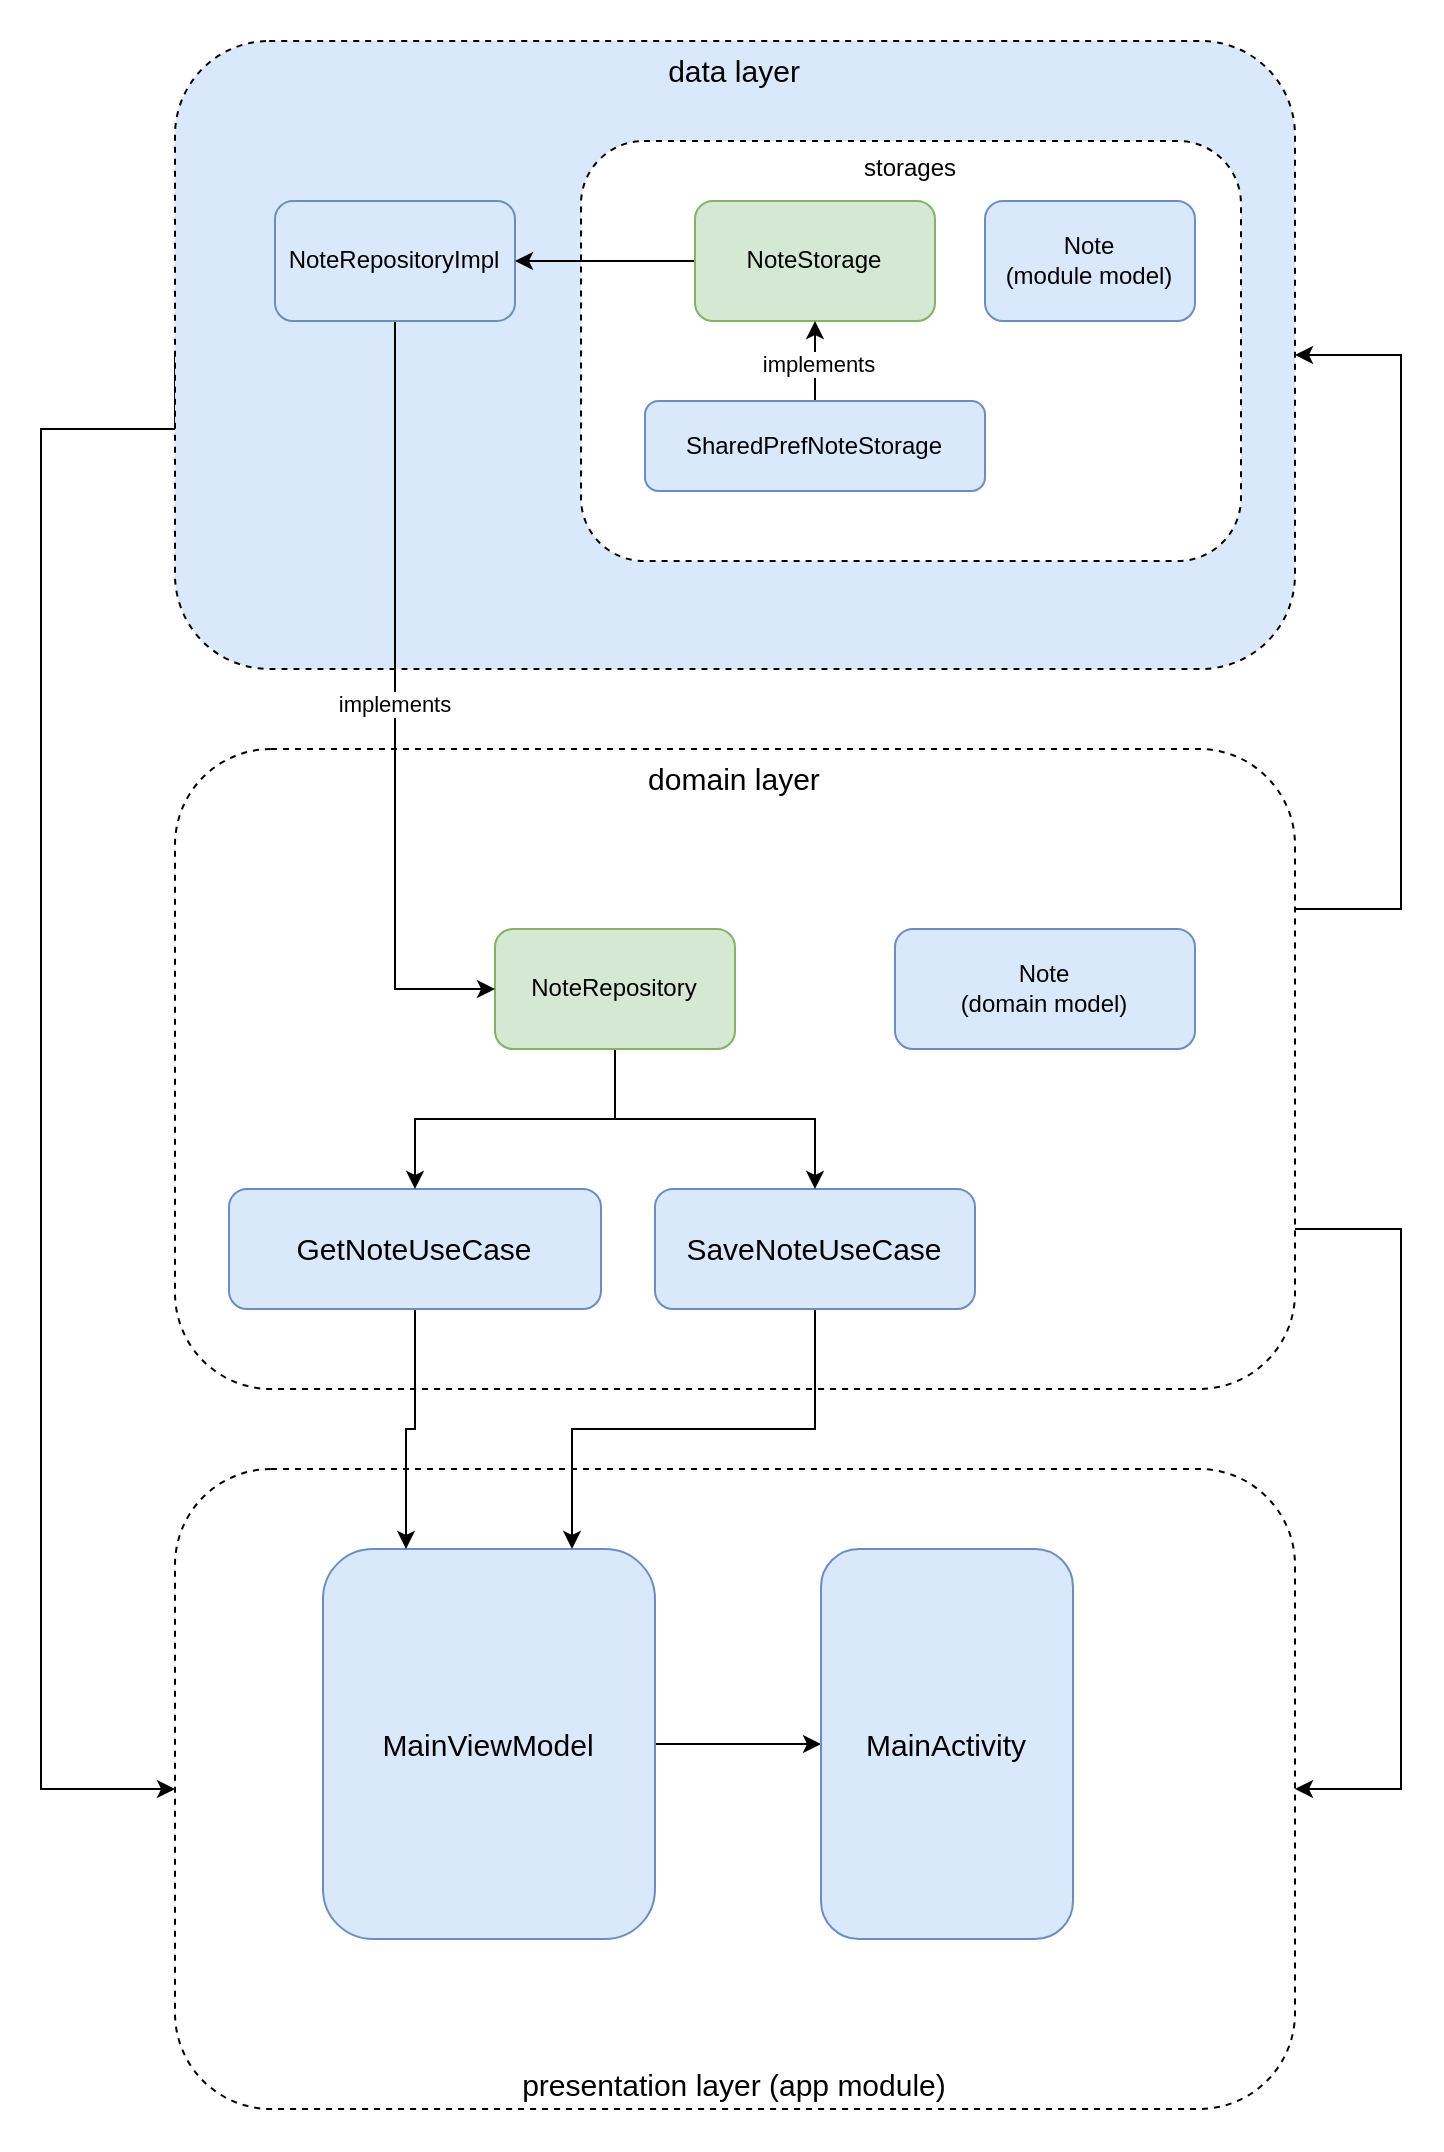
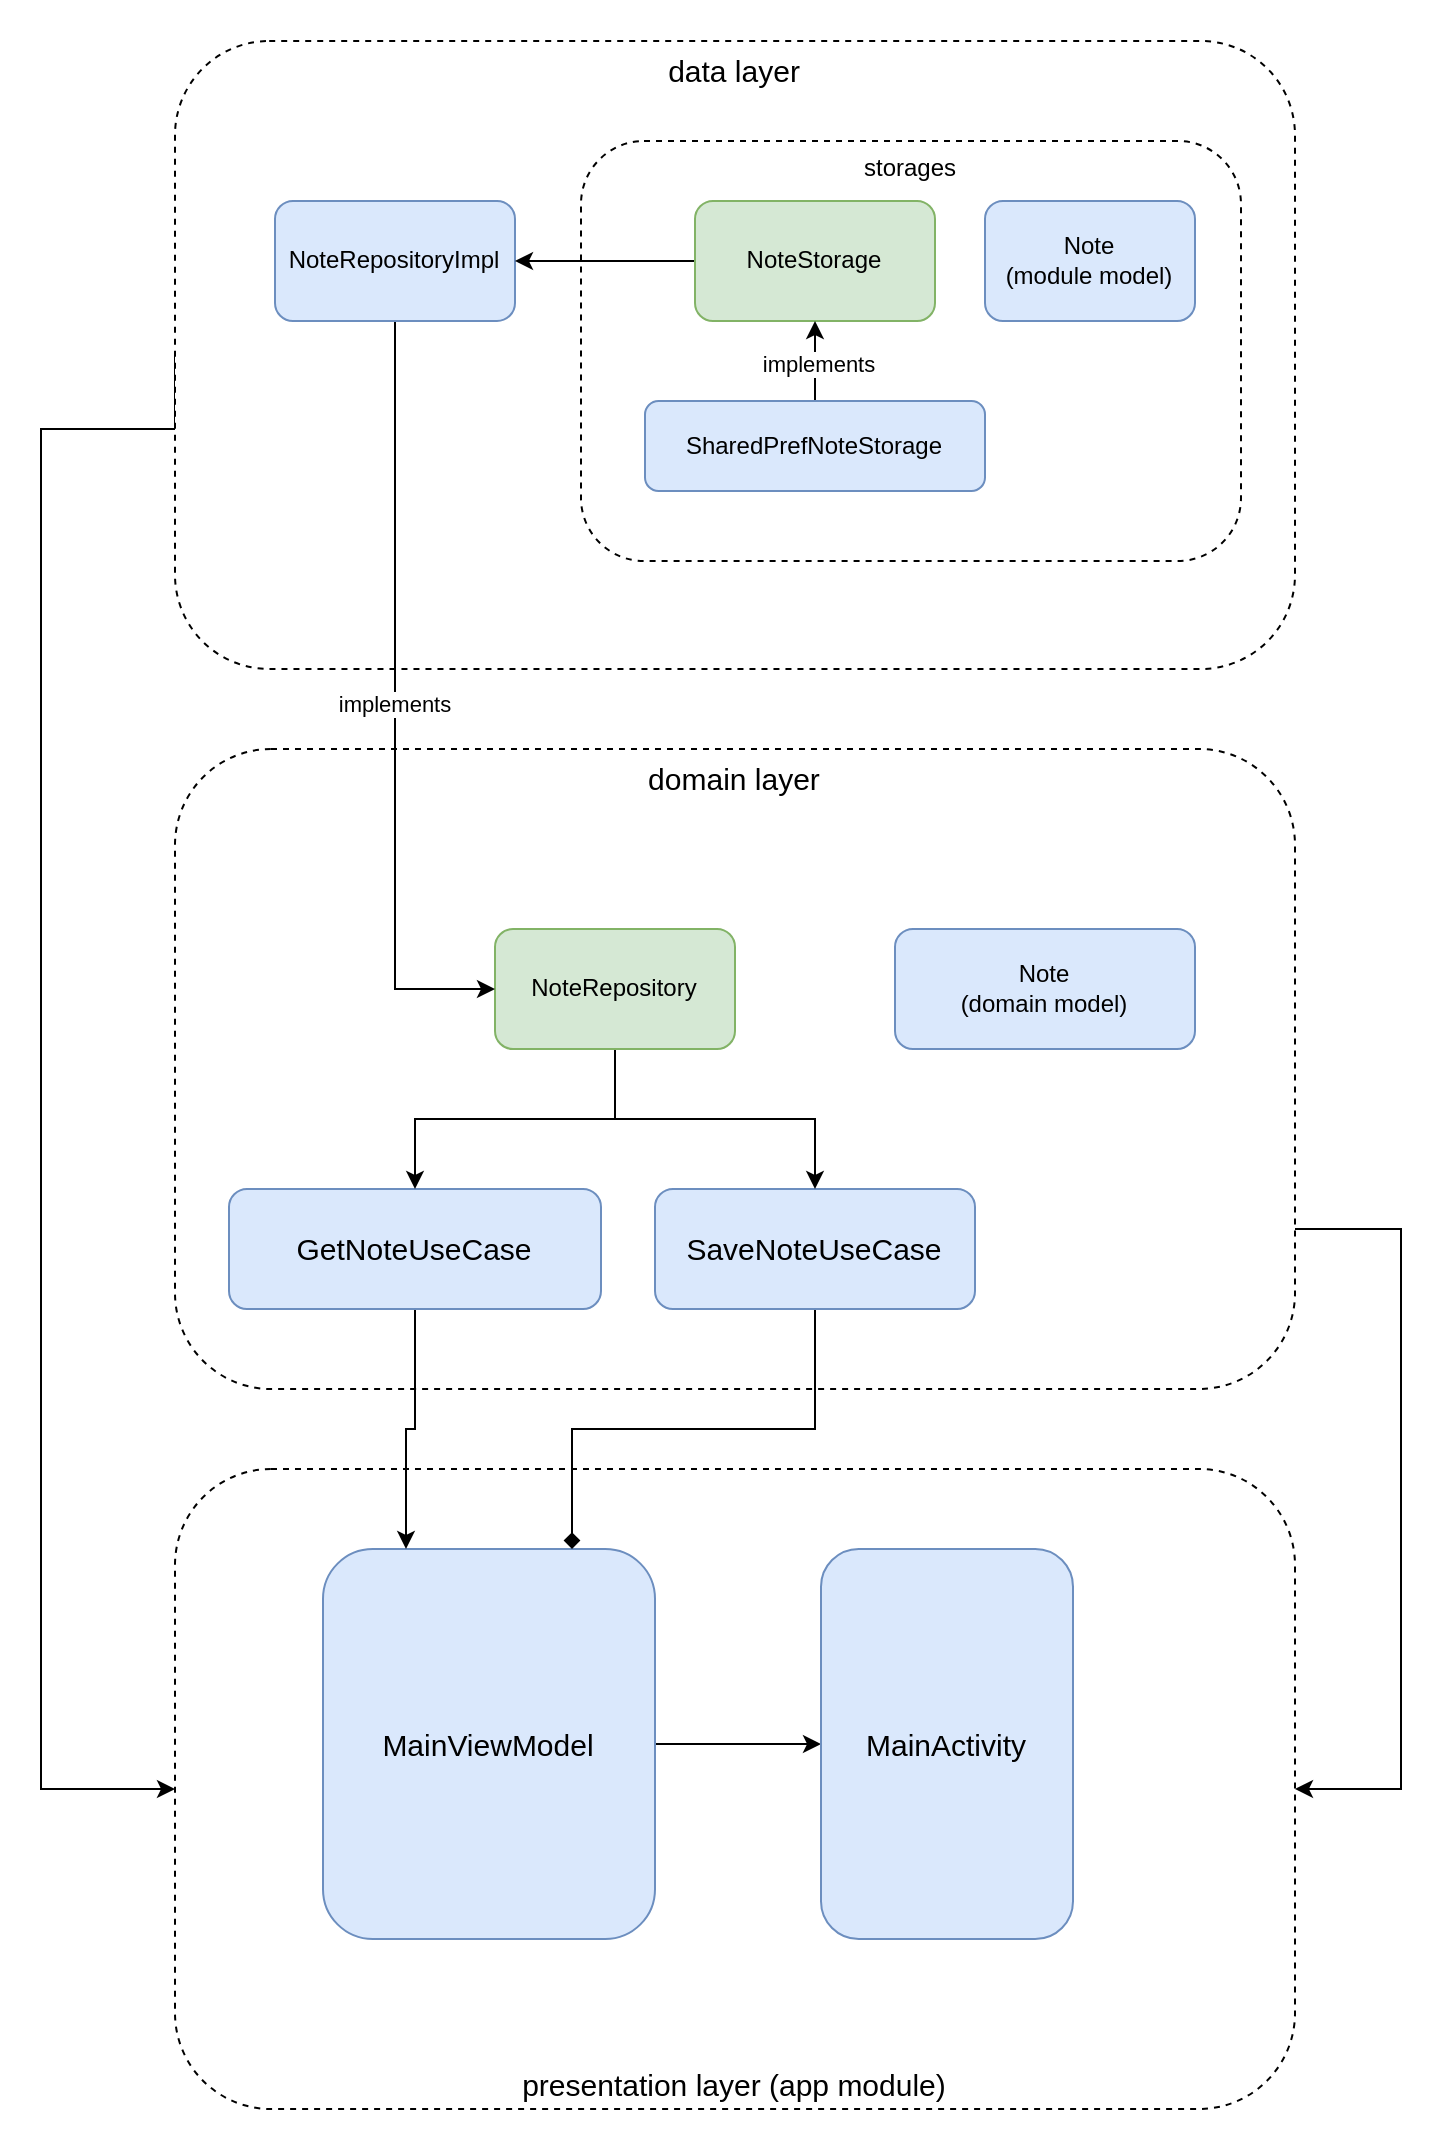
node "data layer": fillcolor #dae8fc -> #ffffff
edge "domain layer" -> "data layer": removed
edge "SaveNoteUseCase" -> "MainViewModel": arrowhead classic -> diamond
